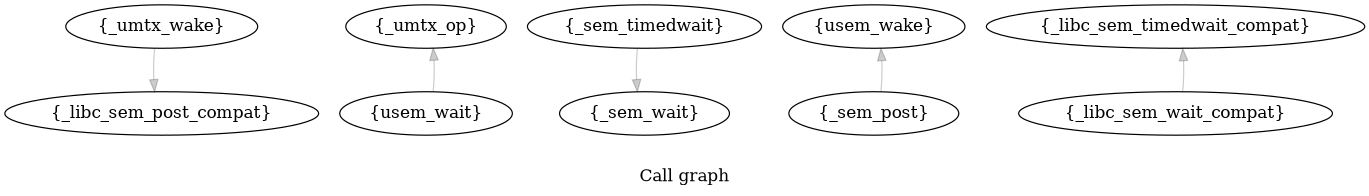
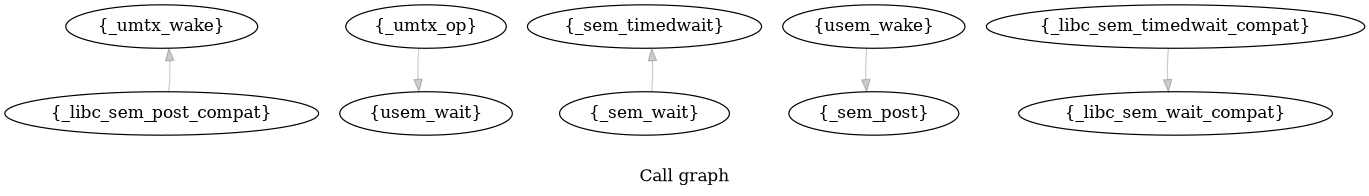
edge "{_umtx_wake}" -> "{_libc_sem_post_compat}": reversed
edge "{_sem_timedwait}" -> "{_sem_wait}": reversed
edge "{usem_wait}" -> "{_umtx_op}": reversed
edge "{_sem_post}" -> "{usem_wake}": reversed
edge "{_libc_sem_wait_compat}" -> "{_libc_sem_timedwait_compat}": reversed
